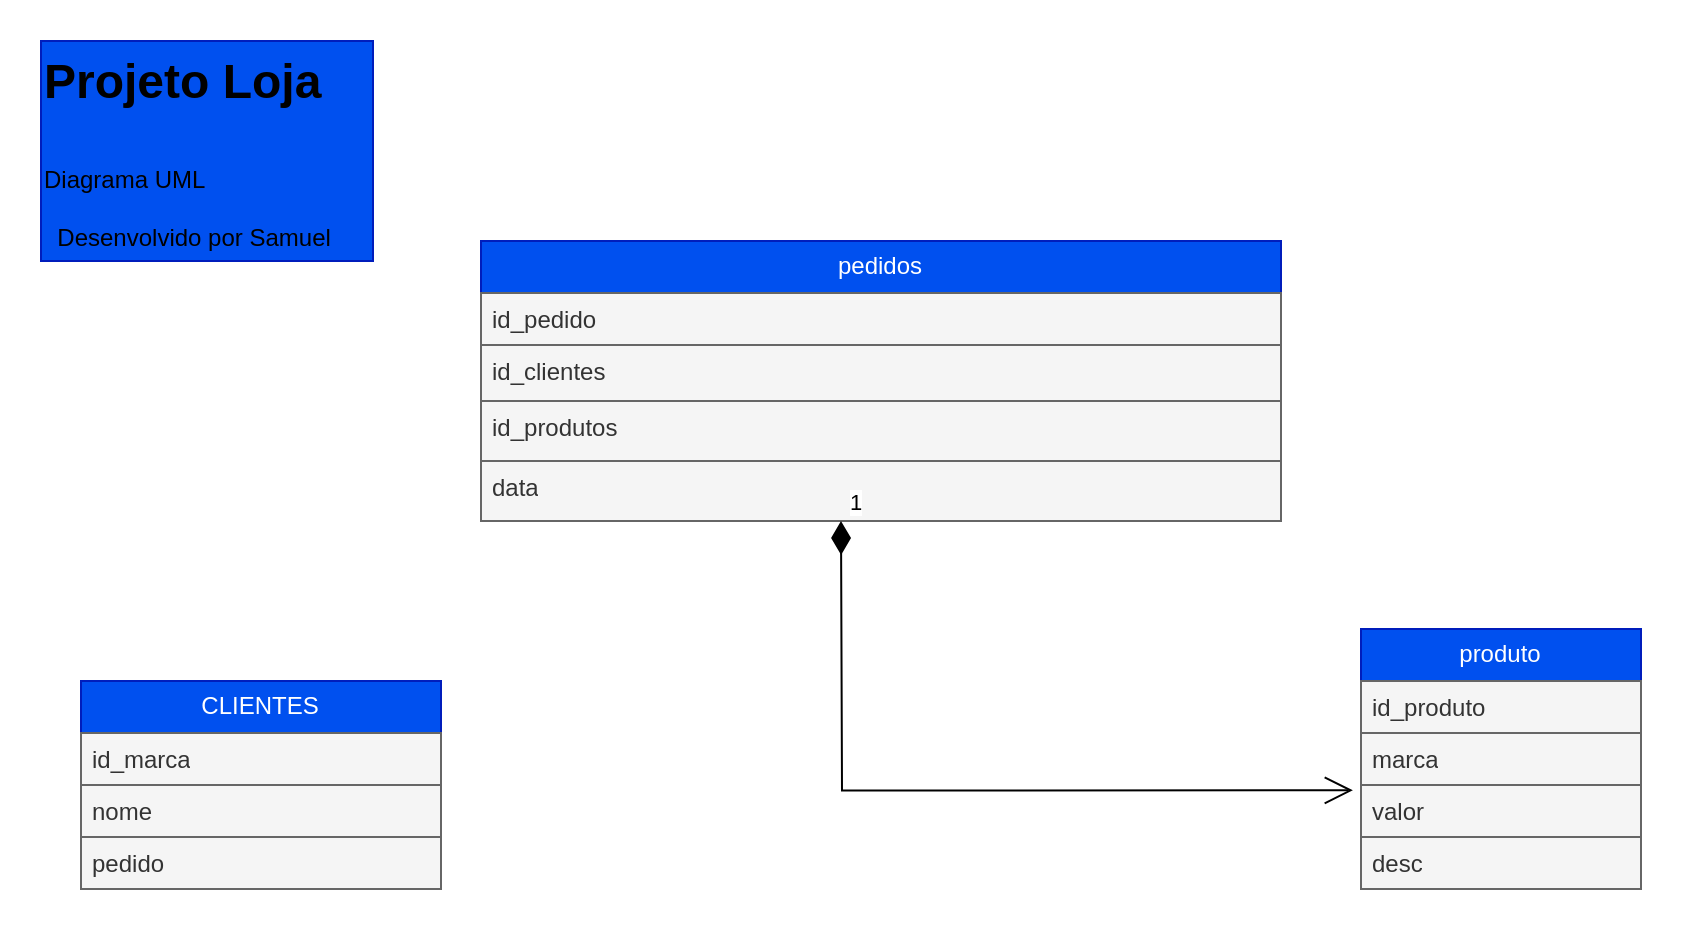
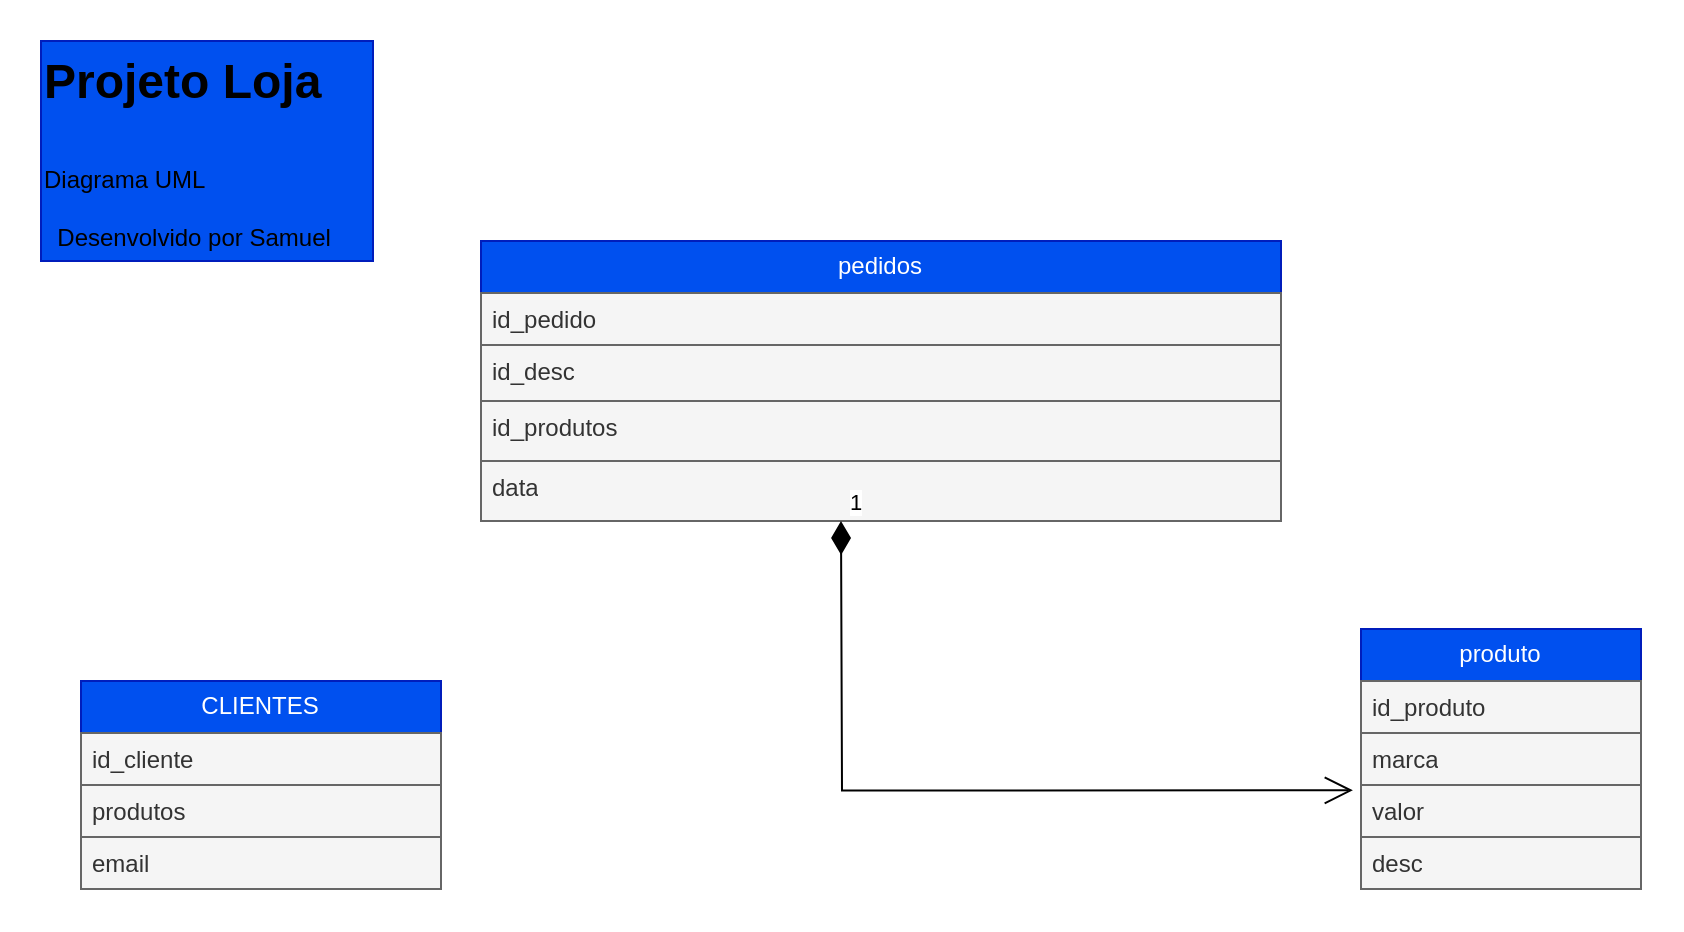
node "id_clientes": label "id_clientes" -> "id_desc"
node "id_marca": label "id_marca" -> "id_cliente"
node "nome": label "nome" -> "produtos"
node "pedido": label "pedido" -> "email"
